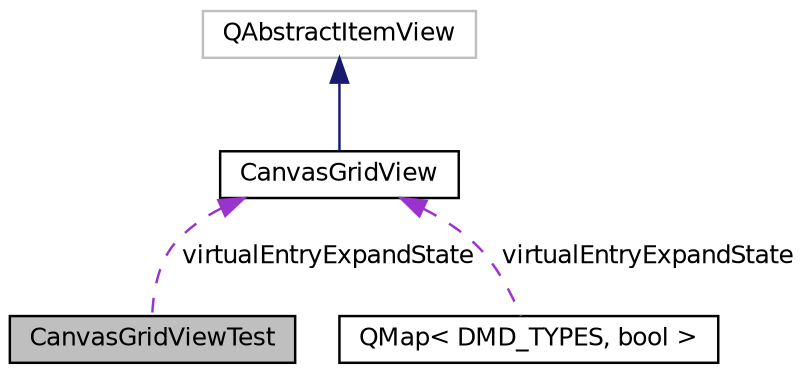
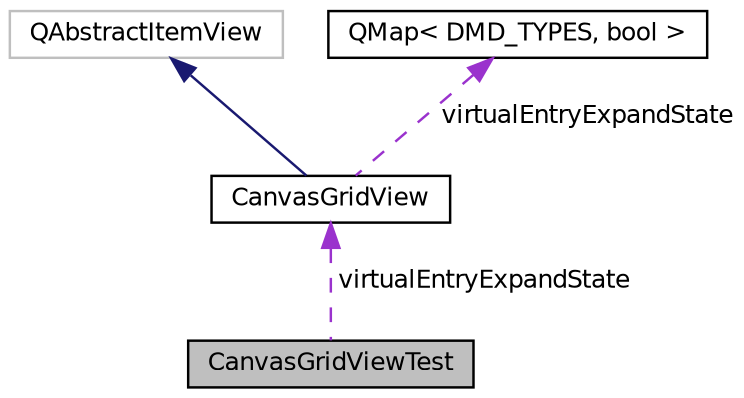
edge "QMap< DMD_TYPES, bool >" -> "CanvasGridView": reversed
